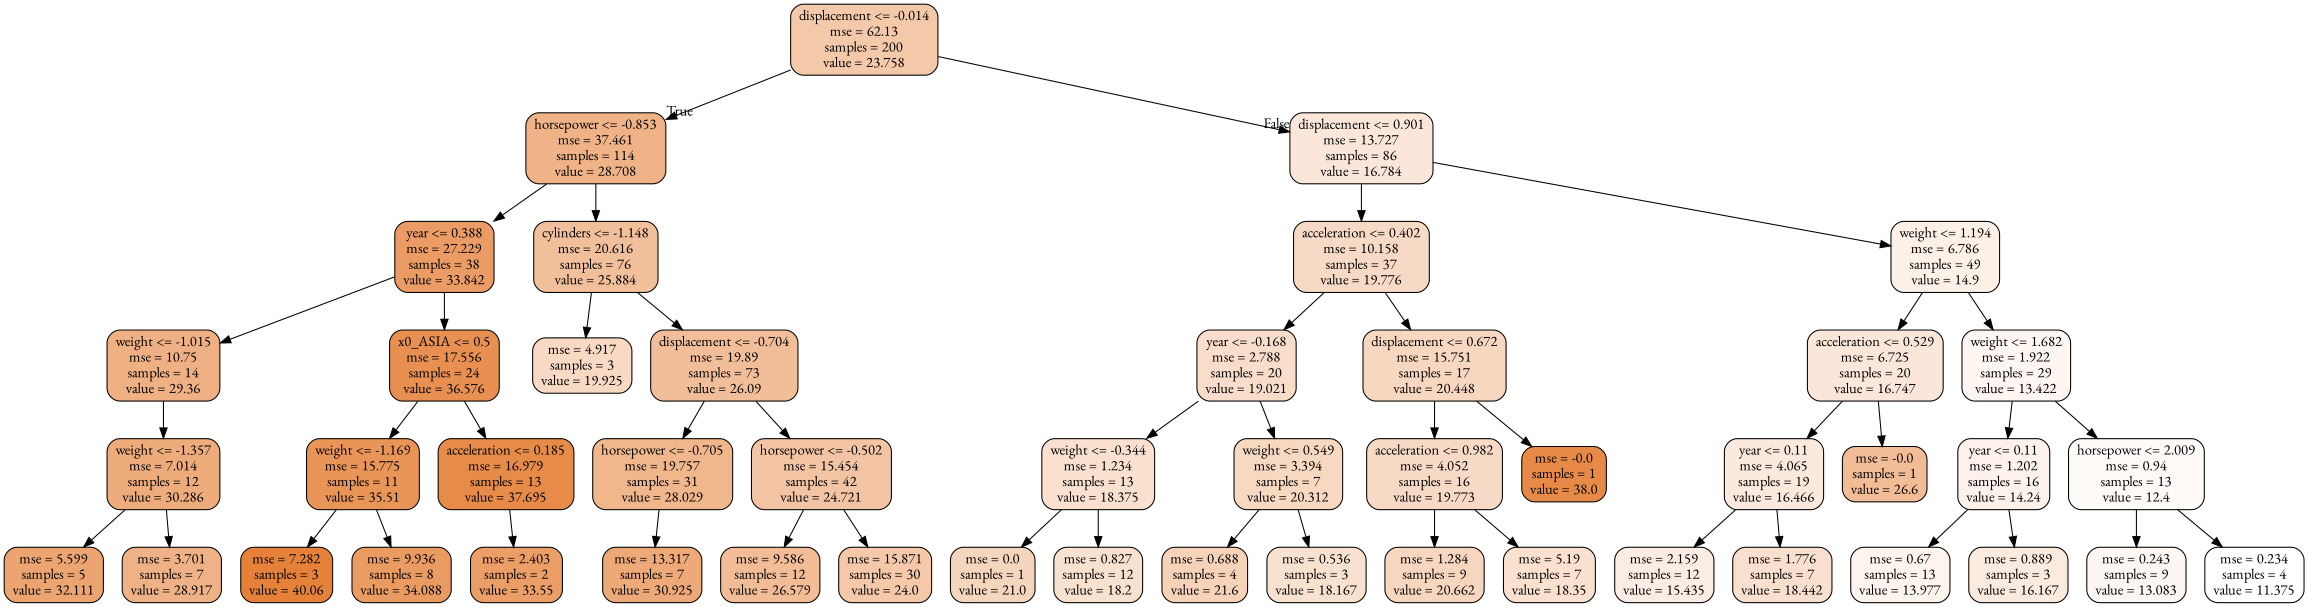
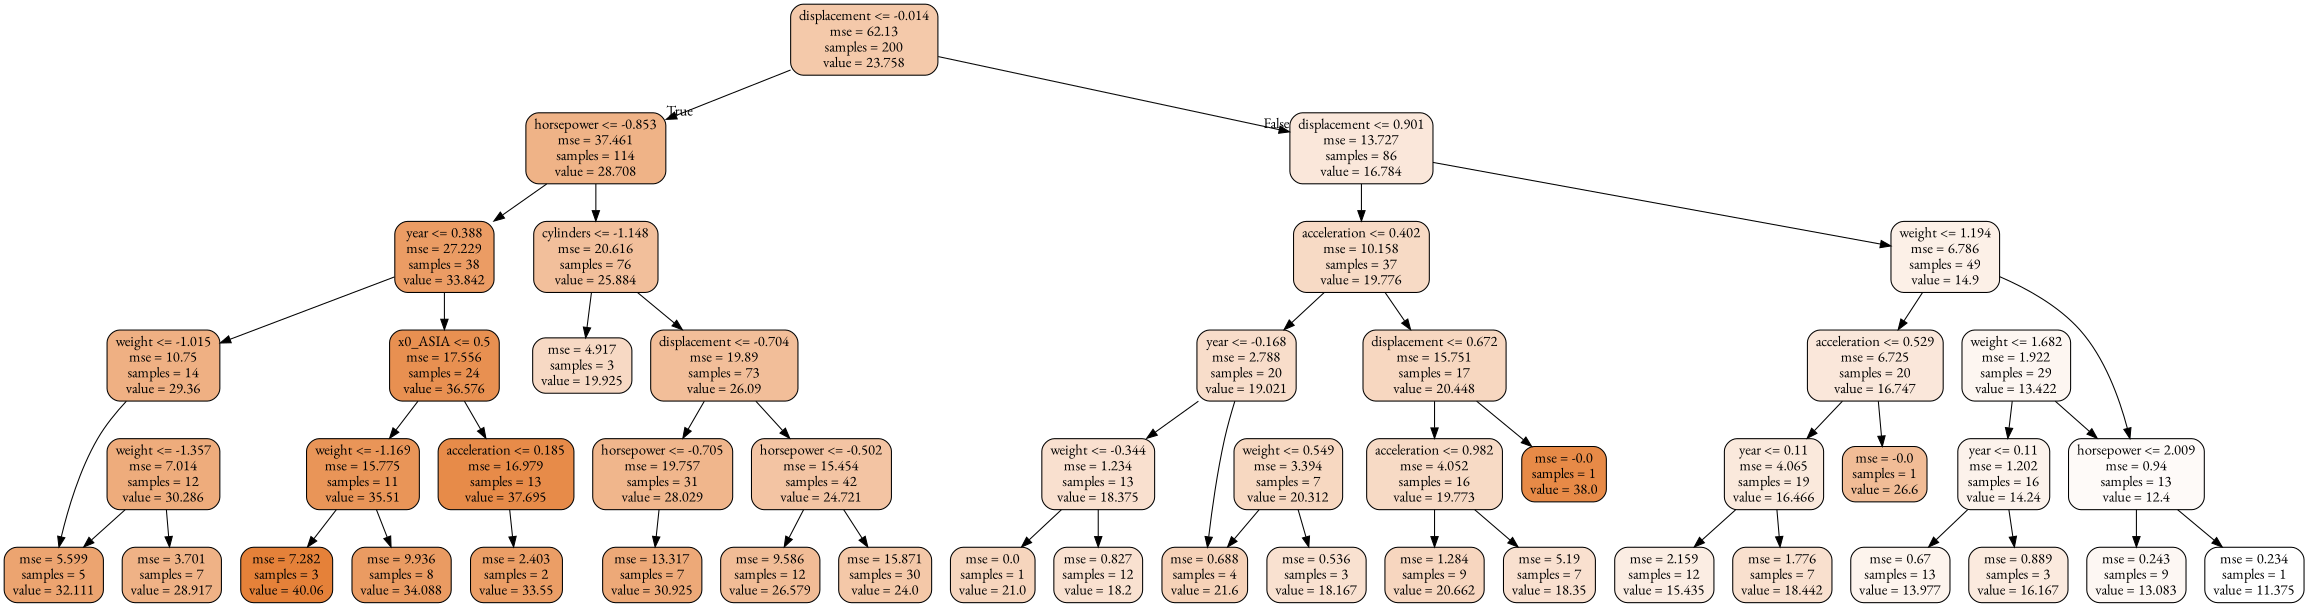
edge "weight <= 1.194 mse = 6.786 samples = 49 value = 14.9" -> "weight <= 1.682 mse = 1.922 samples = 29 value = 13.422": now "weight <= 1.194 mse = 6.786 samples = 49 value = 14.9" -> "horsepower <= 2.009 mse = 0.94 samples = 13 value = 12.4"
edge "weight <= -1.015 mse = 10.75 samples = 14 value = 29.36" -> "weight <= -1.357 mse = 7.014 samples = 12 value = 30.286": now "weight <= -1.015 mse = 10.75 samples = 14 value = 29.36" -> "mse = 5.599 samples = 5 value = 32.111"
edge "year <= -0.168 mse = 2.788 samples = 20 value = 19.021" -> "weight <= 0.549 mse = 3.394 samples = 7 value = 20.312": now "year <= -0.168 mse = 2.788 samples = 20 value = 19.021" -> "mse = 0.688 samples = 4 value = 21.6"
node "mse = 0.234 samples = 4 value = 11.375": label "mse = 0.234 samples = 4 value = 11.375" -> "mse = 0.234 samples = 1 value = 11.375"
